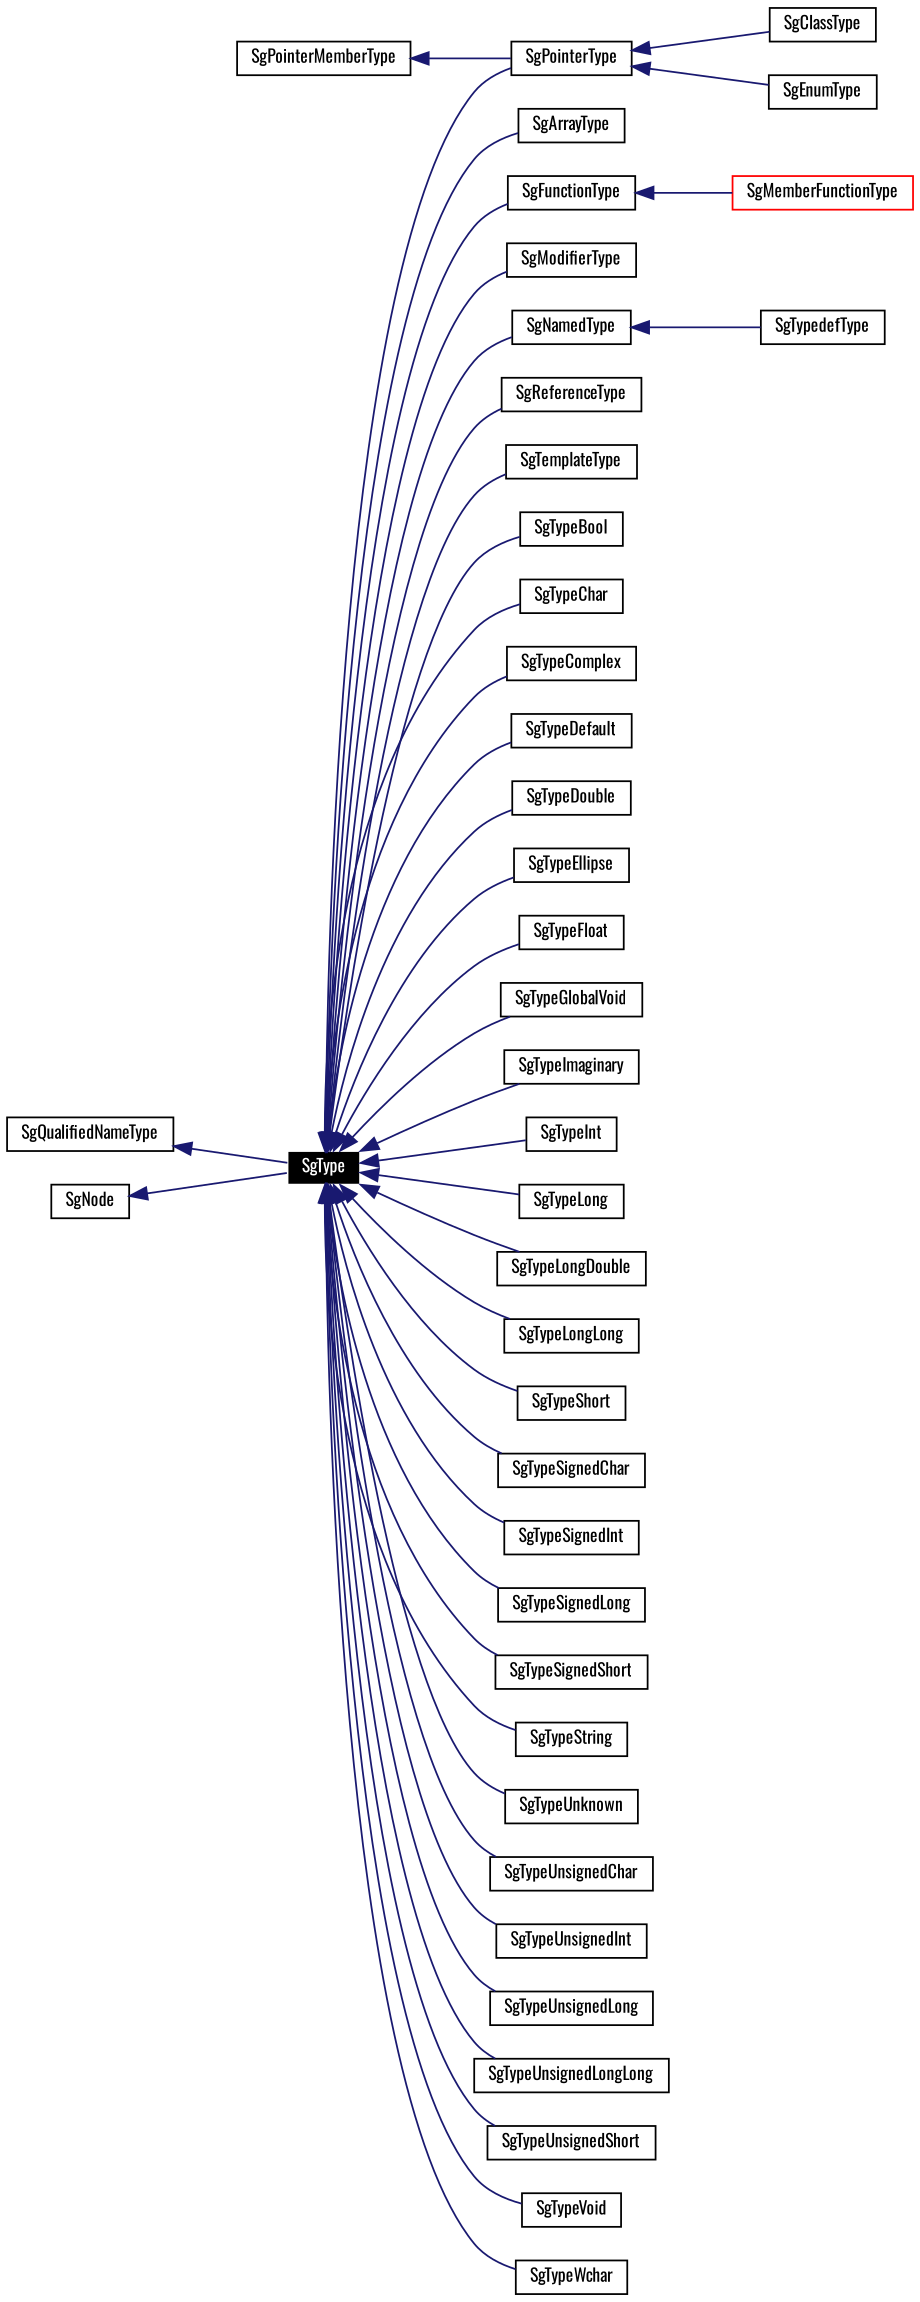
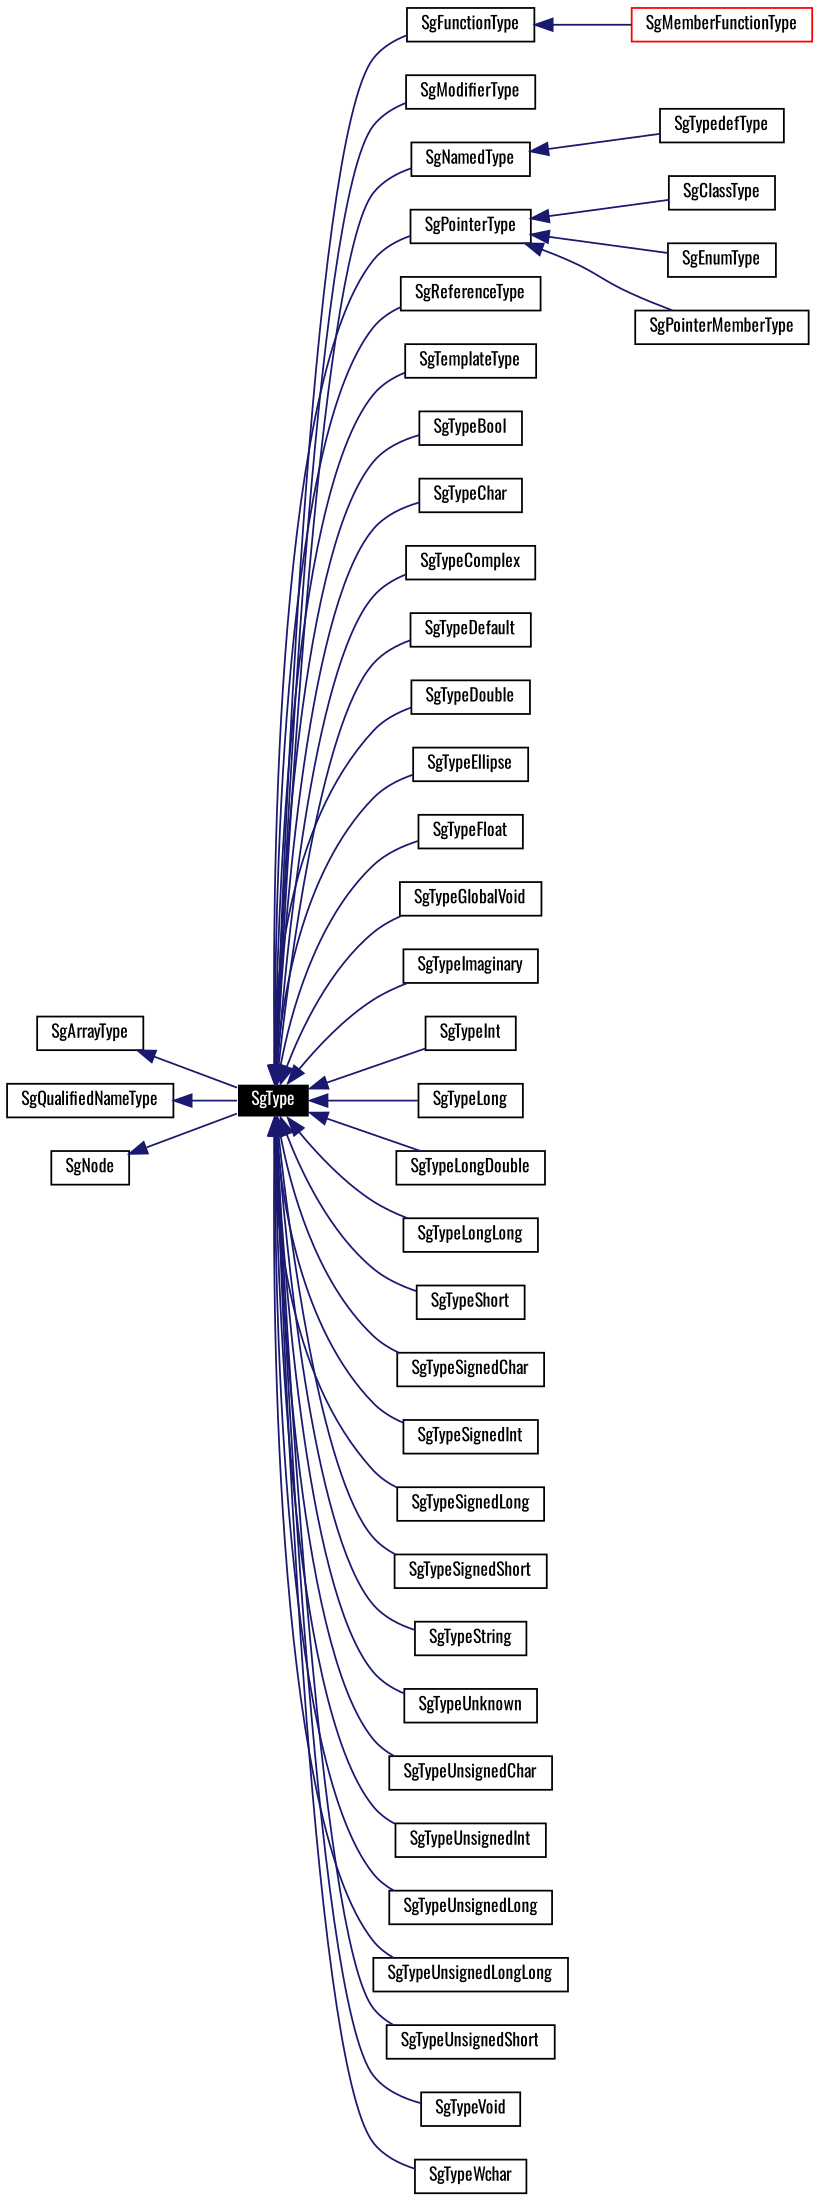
edge "SgPointerType" -> "SgPointerMemberType": reversed
edge "SgArrayType" -> "SgType": reversed
